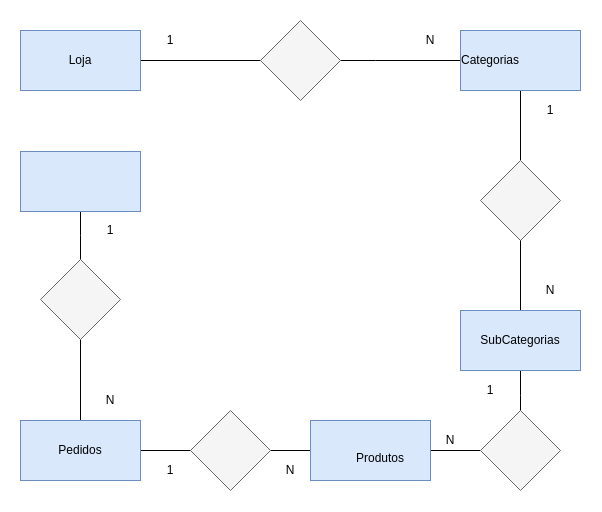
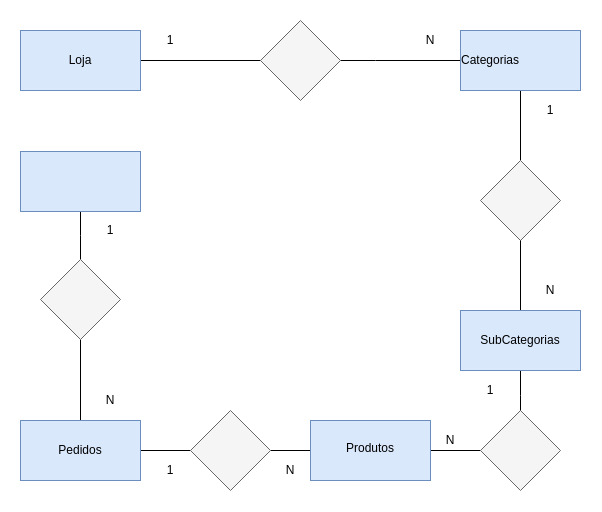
node "Produtos": moved (381, 459) -> (371, 449)
